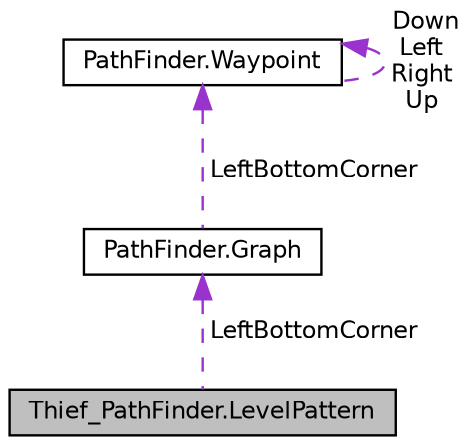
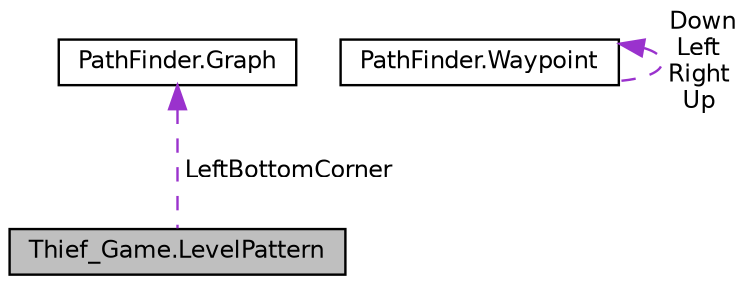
edge "PathFinder.Graph" -> "PathFinder.Waypoint": removed, label "LeftBottomCorner"
node "Thief_PathFinder.LevelPattern": label "Thief_PathFinder.LevelPattern" -> "Thief_Game.LevelPattern"
